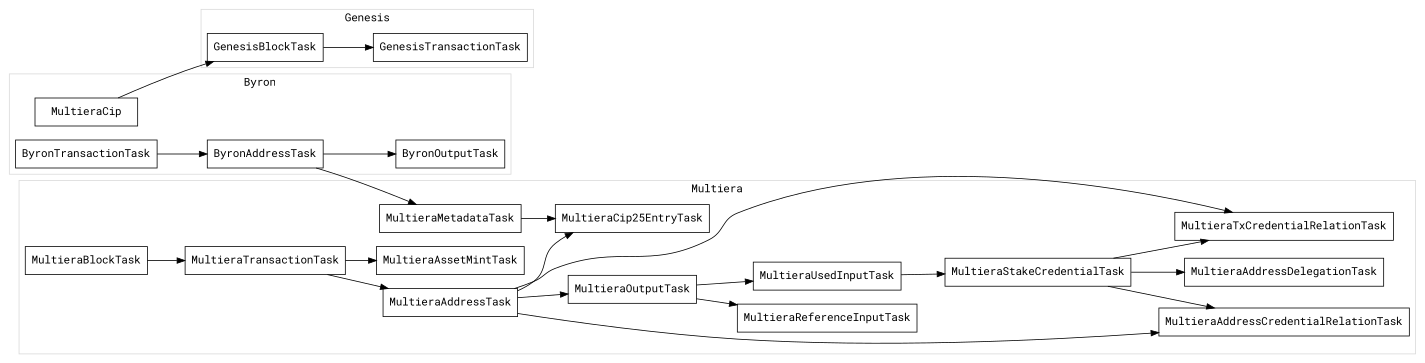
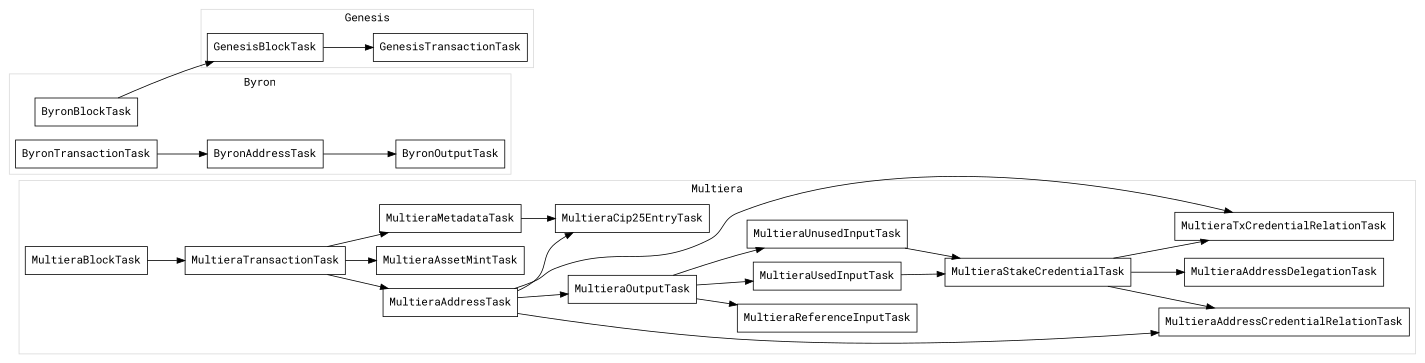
node "MultieraCip": label "MultieraCip" -> "ByronBlockTask"
edge "ByronAddressTask" -> "MultieraMetadataTask": now "MultieraTransactionTask" -> "MultieraMetadataTask"
node "MultieraUnusedInputTask": added
